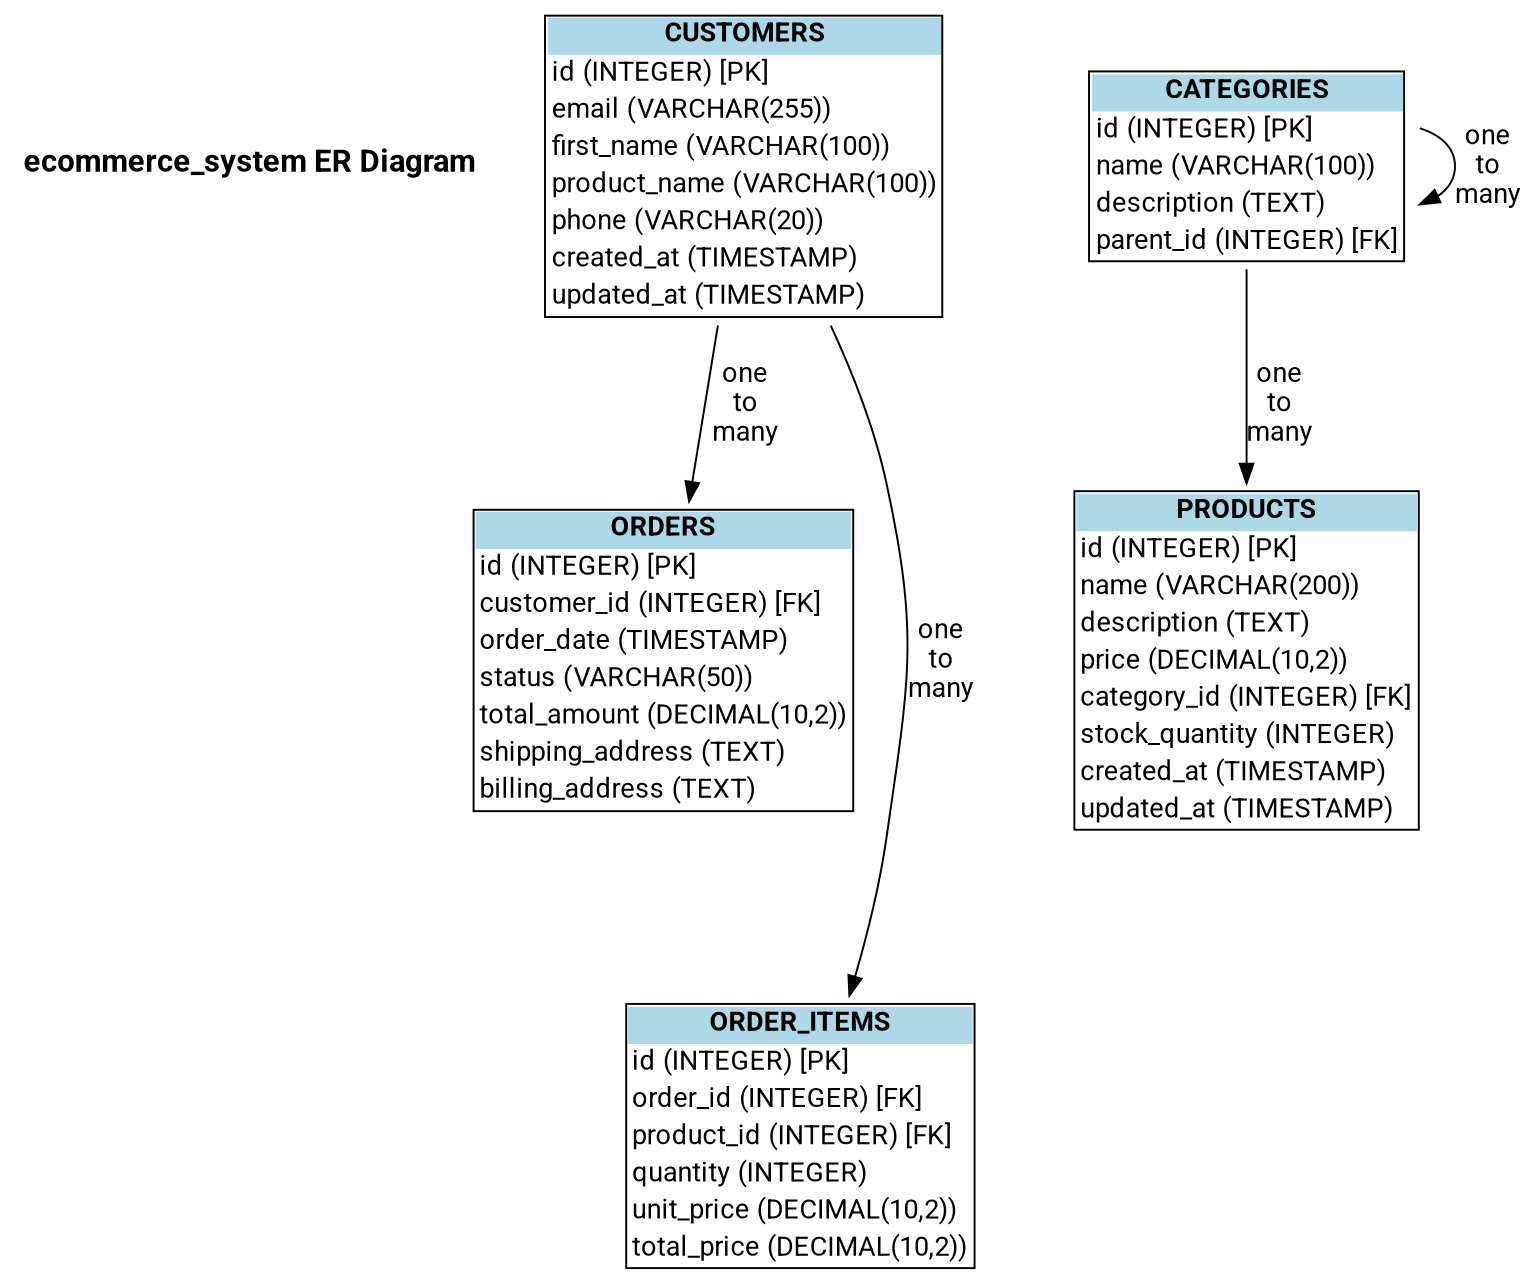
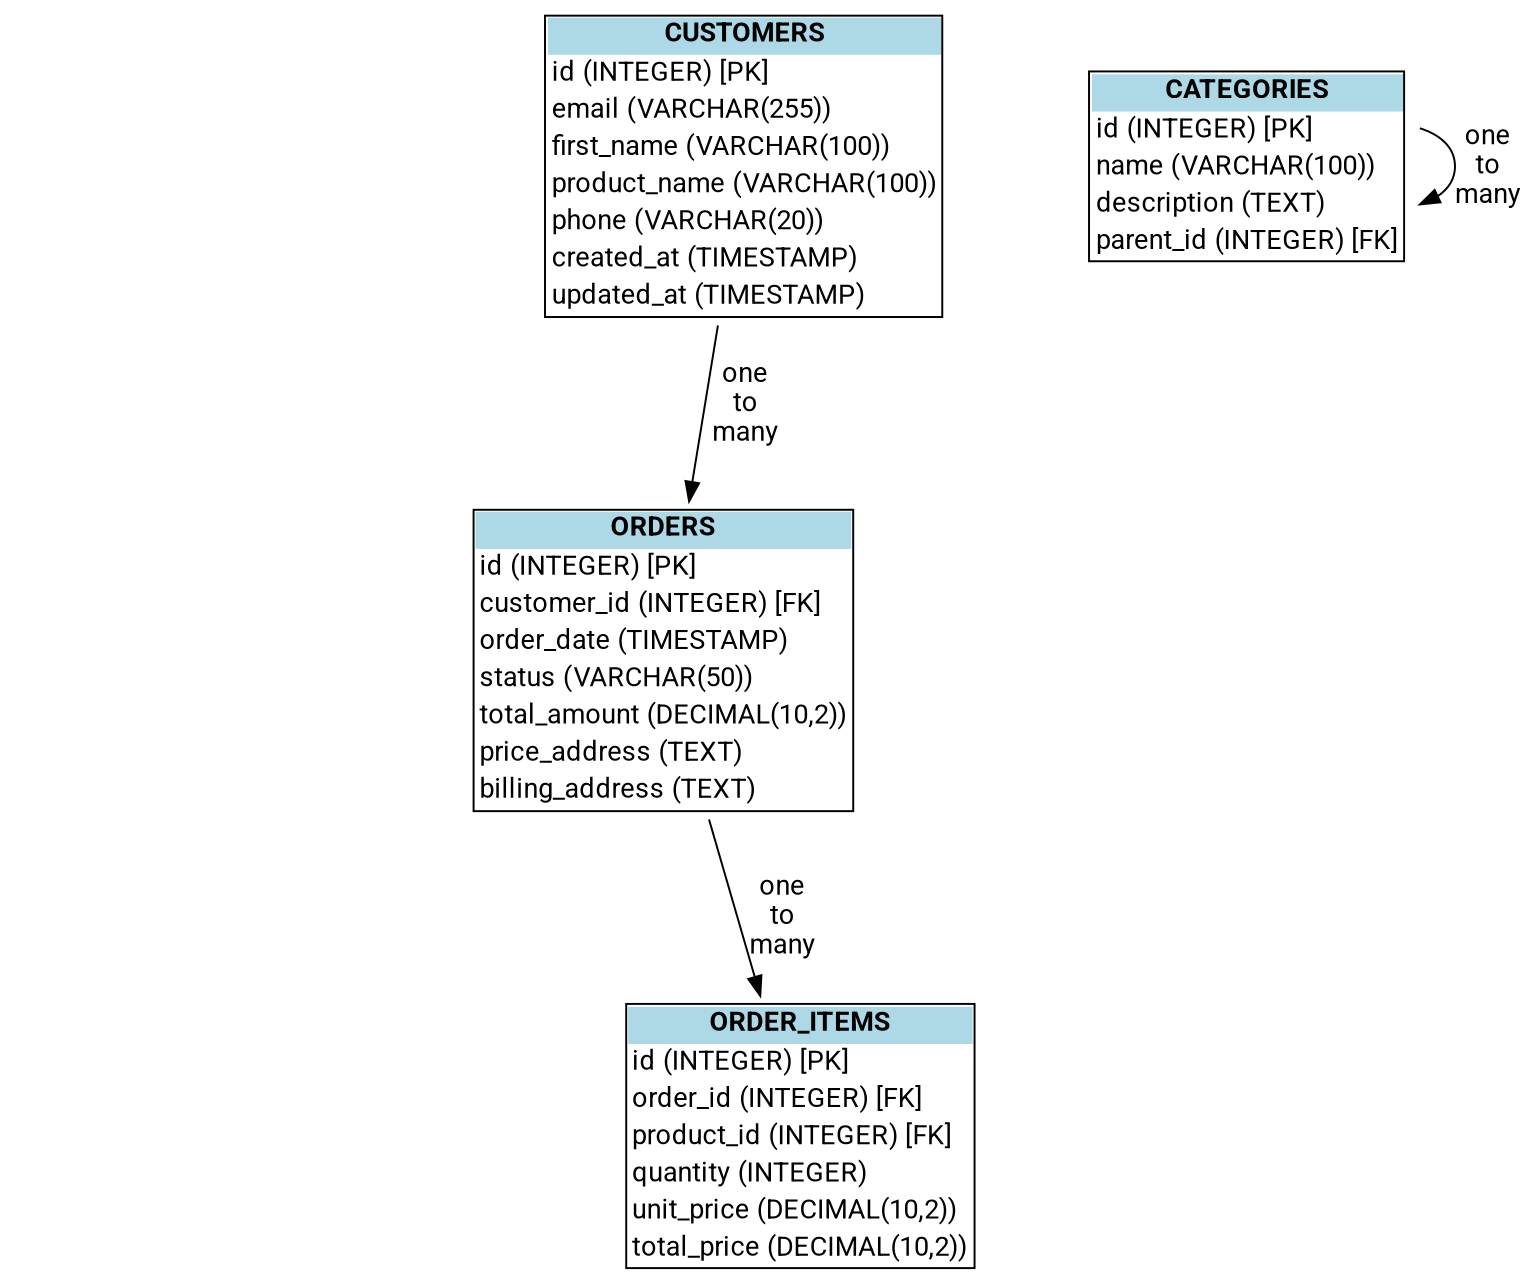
node "ecommerce_system ER Diagram": removed
edge "CUSTOMERS" -> "ORDER_ITEMS": now "ORDERS" -> "ORDER_ITEMS"
node "PRODUCTS": removed
node "ORDERS": text "shipping_address (TEXT)" -> "price_address (TEXT)"
